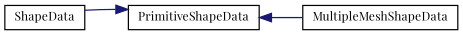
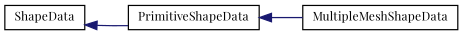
edge "ShapeData" -> "PrimitiveShapeData": reversed
